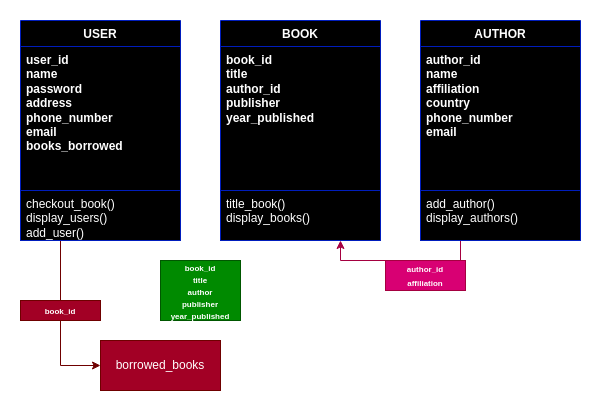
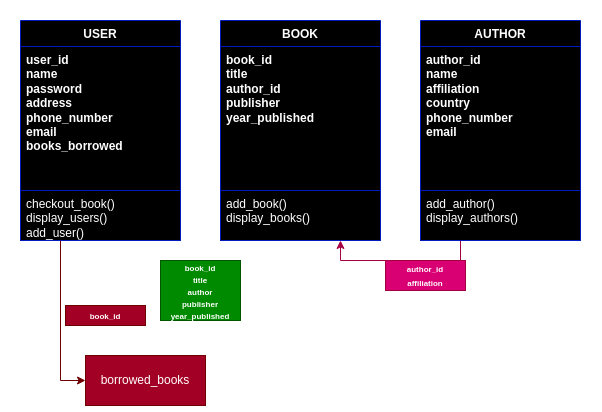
node "title_book() display_books()": label "title_book() display_books()" -> "add_book() display_books()"
node "book_id": moved (61, 311) -> (106, 316)
node "borrowed_books": moved (161, 366) -> (146, 381)
